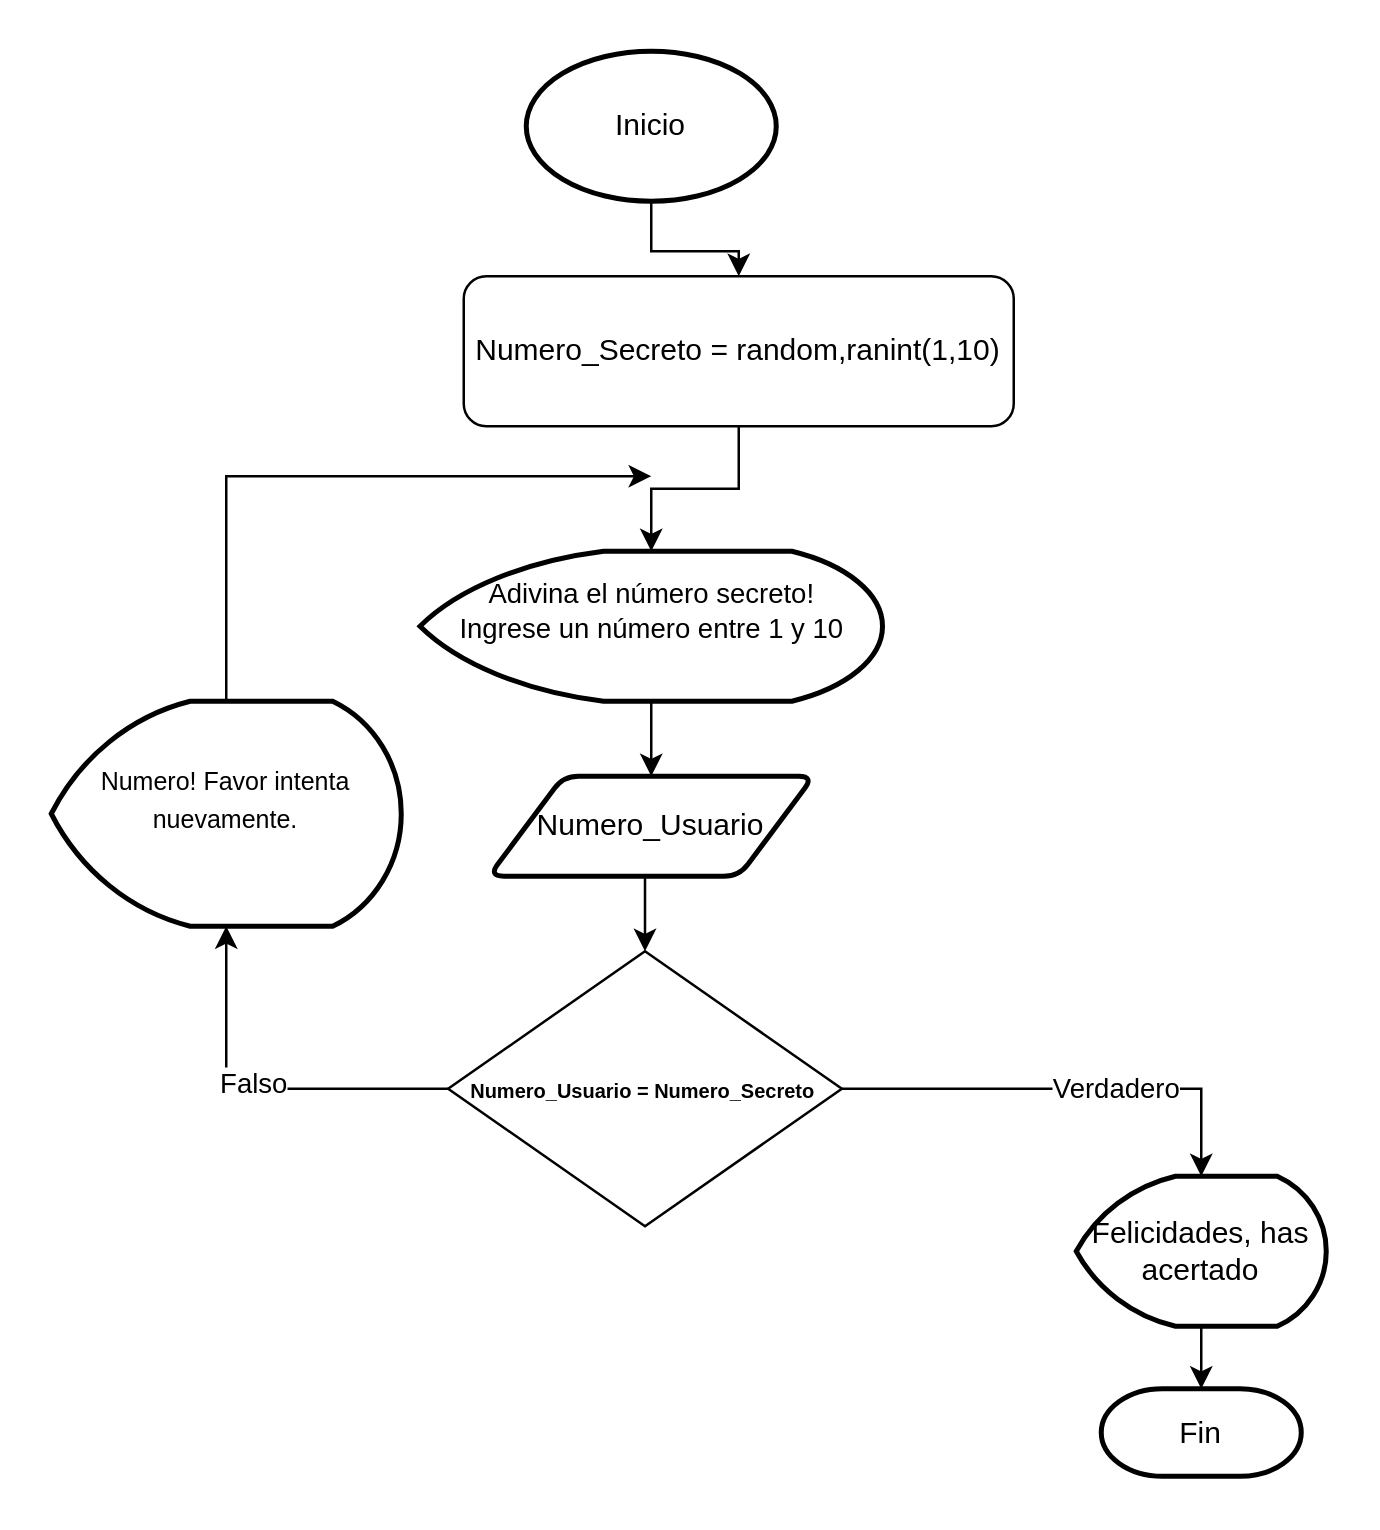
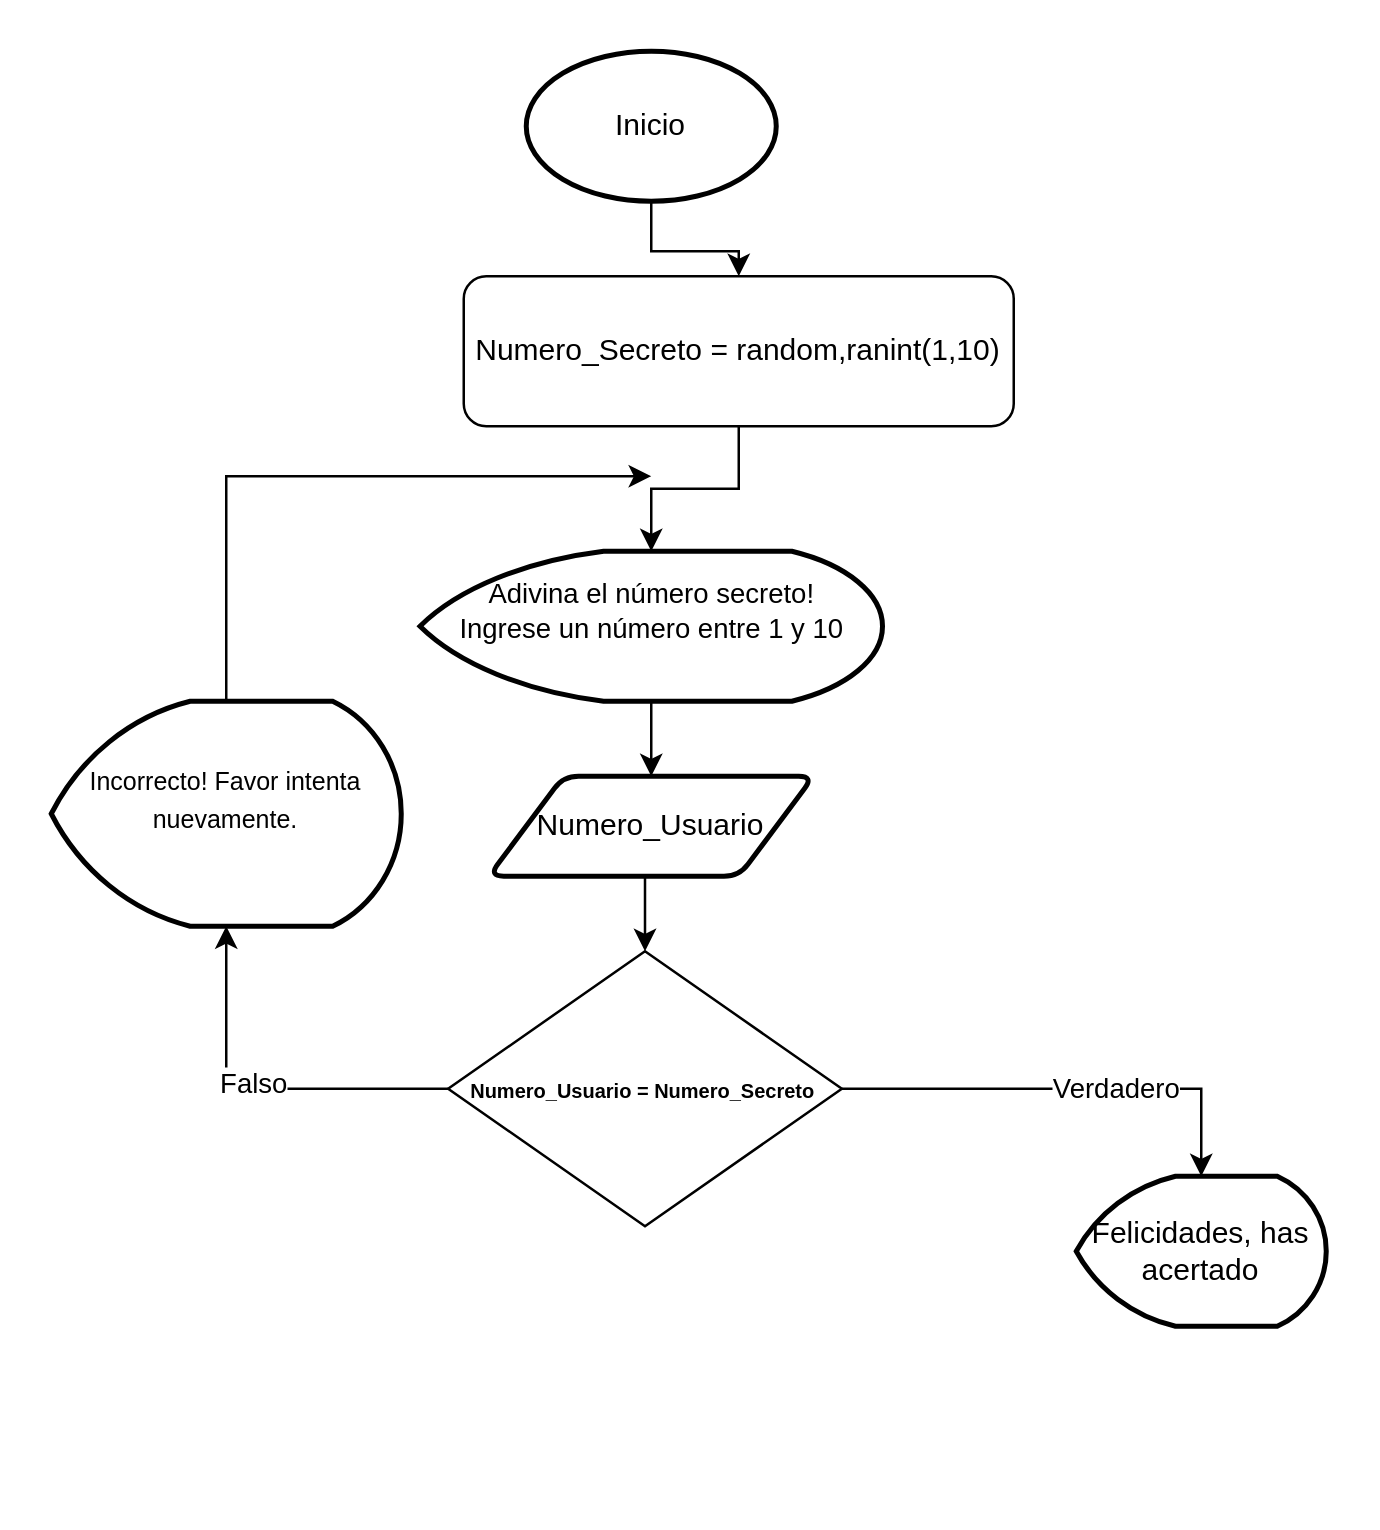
node "Numero! Favor intenta nuevamente.": label "Numero! Favor intenta nuevamente." -> "Incorrecto! Favor intenta nuevamente."
edge "Felicidades, has acertado" -> "Fin": removed
node "Fin": removed
